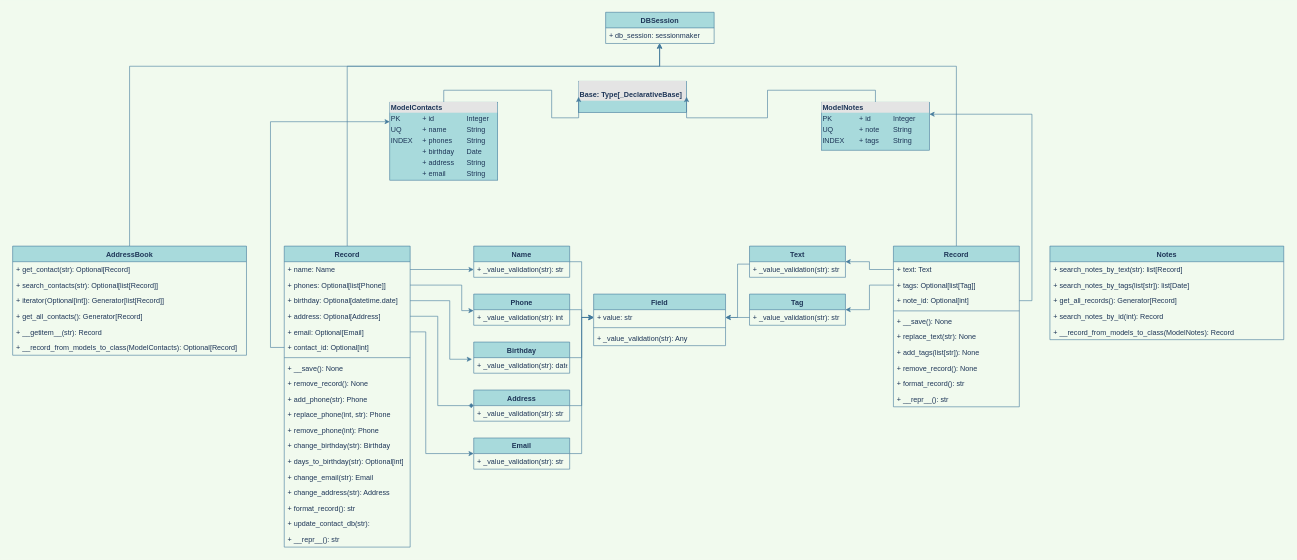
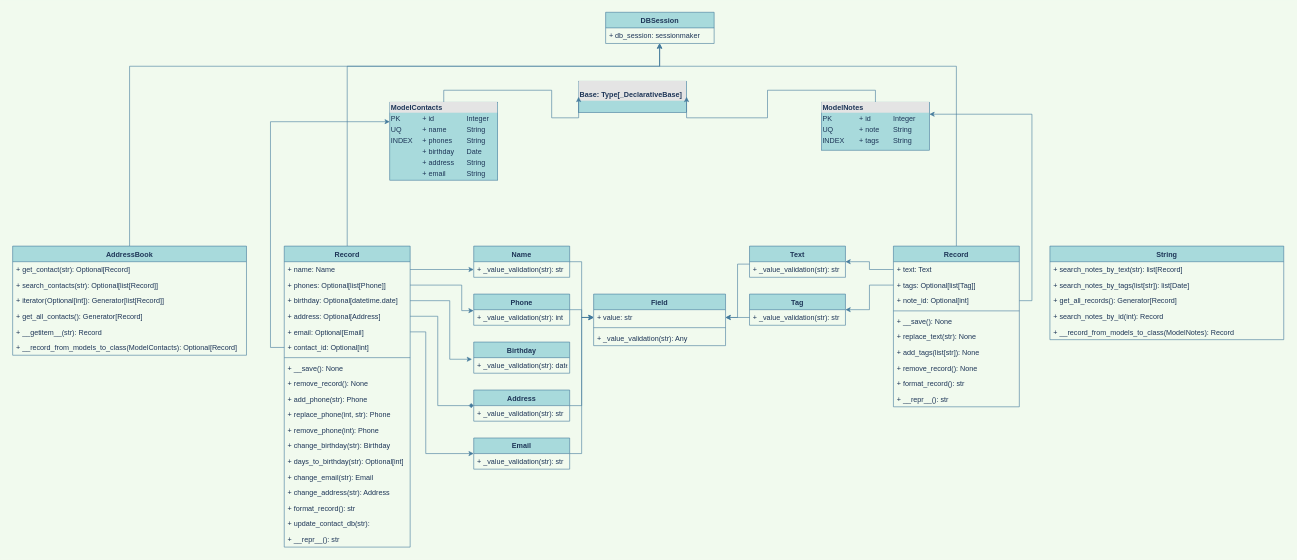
node "Notes": label "Notes" -> "String"
edge "Birthday" -> "+ value: str": removed
